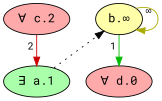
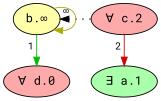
edge "∃ a.1" -> "b.∞": now "∀ c.2" -> "b.∞"
